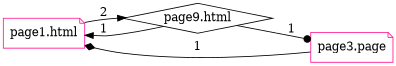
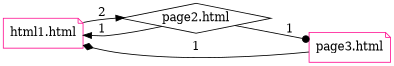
node "page9.html": label "page9.html" -> "page2.html"
node "page1.html": label "page1.html" -> "html1.html"
node "page3.page": label "page3.page" -> "page3.html"
